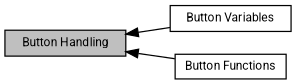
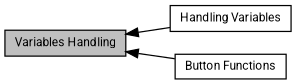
node "Button Variables": label "Button Variables" -> "Handling Variables"
node "Button Handling": label "Button Handling" -> "Variables Handling"
